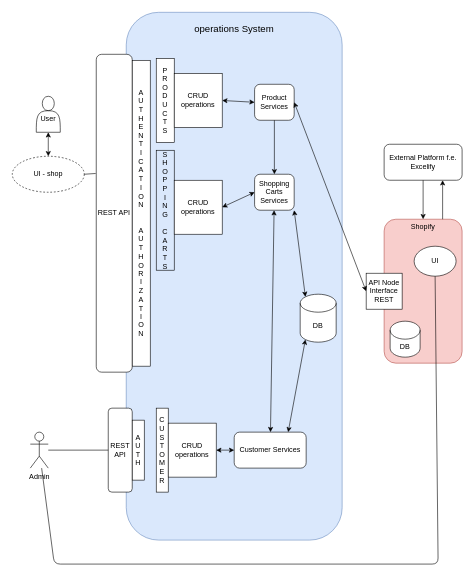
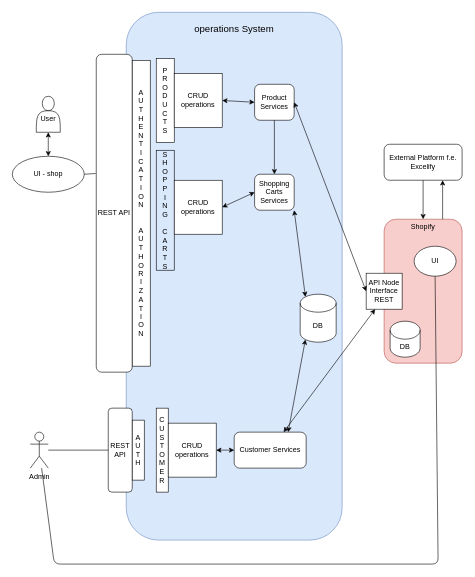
node "UI - shop": style dashed -> solid
edge "Shopping Carts Services" -- "Customer Services": now "API Node Interface REST" -- "Customer Services"
